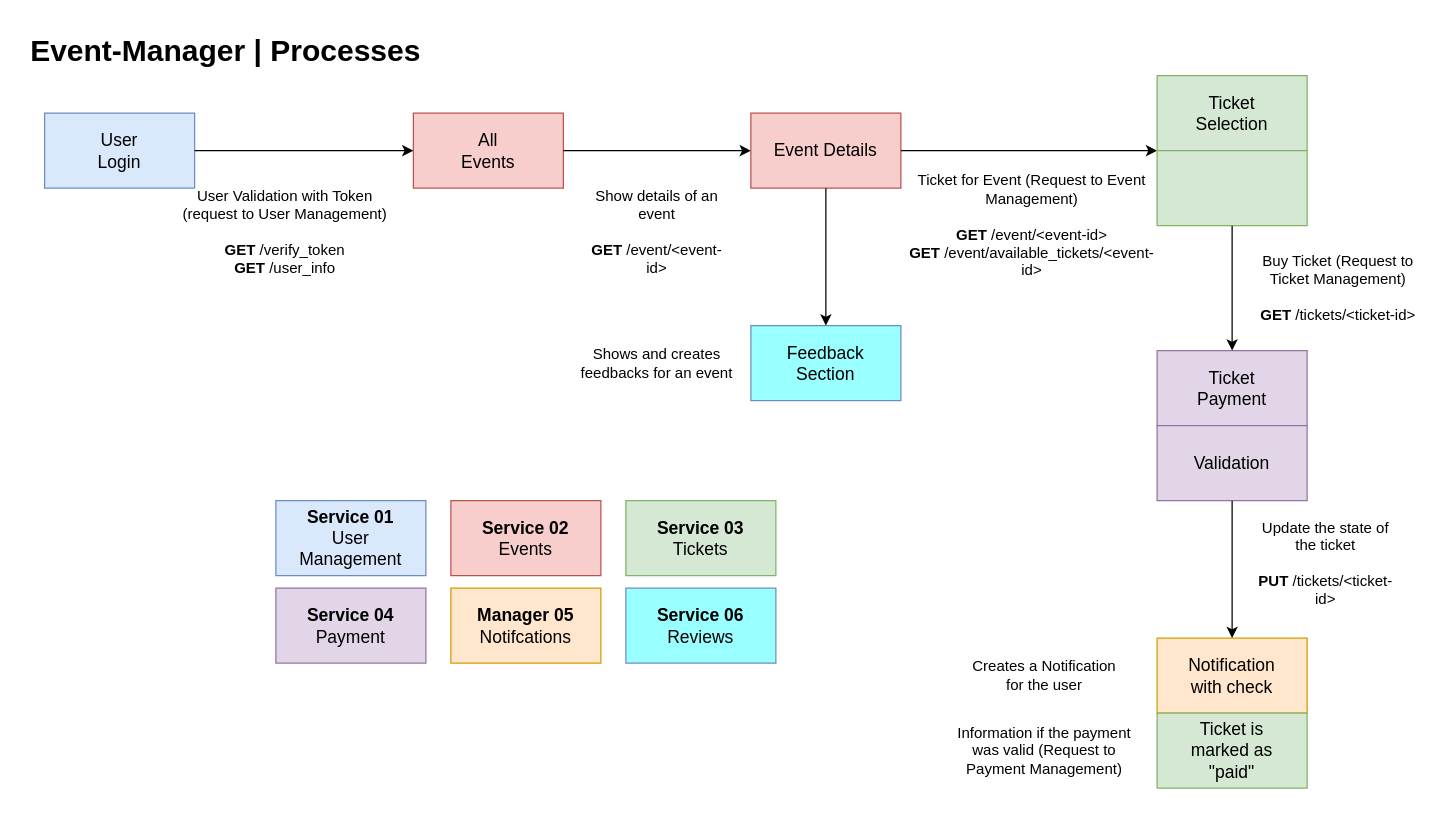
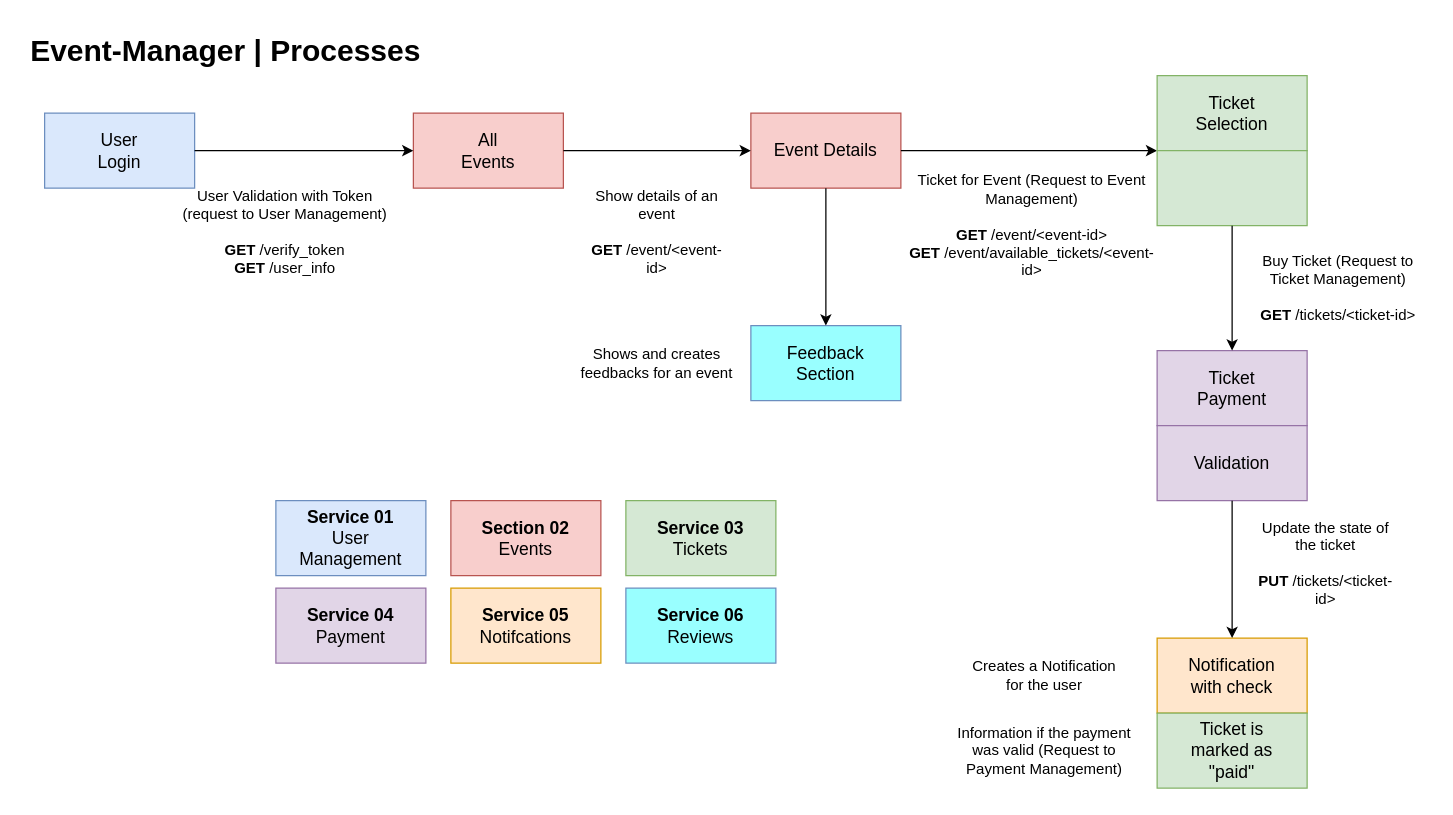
node "Service 02 Events": label "Service 02 Events" -> "Section 02 Events"
node "Manager 05 Notifcations": label "Manager 05 Notifcations" -> "Service 05 Notifcations"
